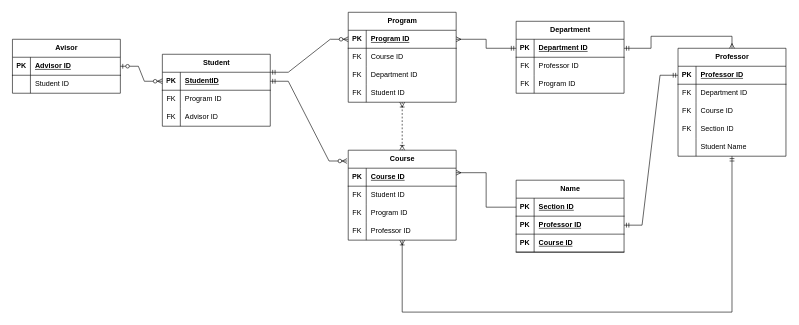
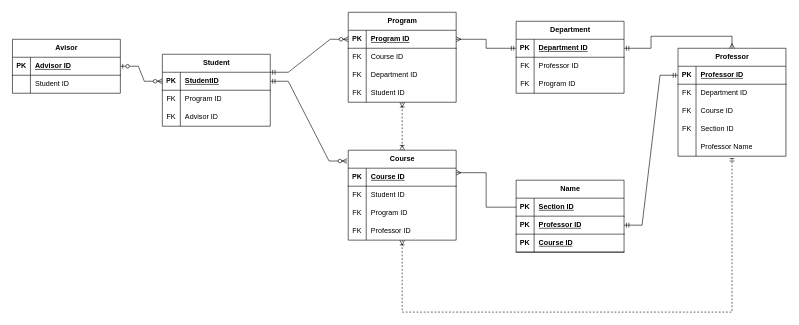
node "Student Name": label "Student Name" -> "Professor Name"
edge "Professor" -- "Course": style solid -> dashed
